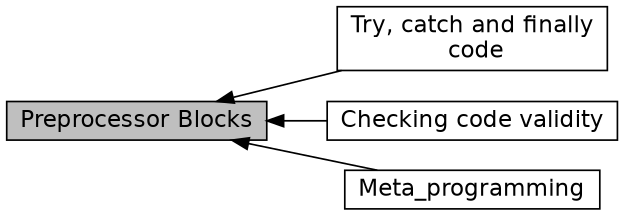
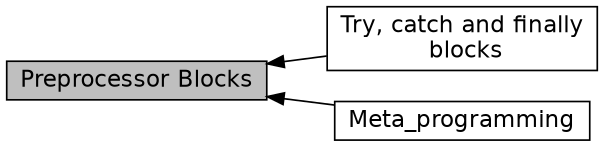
node "Try, catch and finally code": label "Try, catch and finally code" -> "Try, catch and finally blocks"
node "Checking code validity": removed
